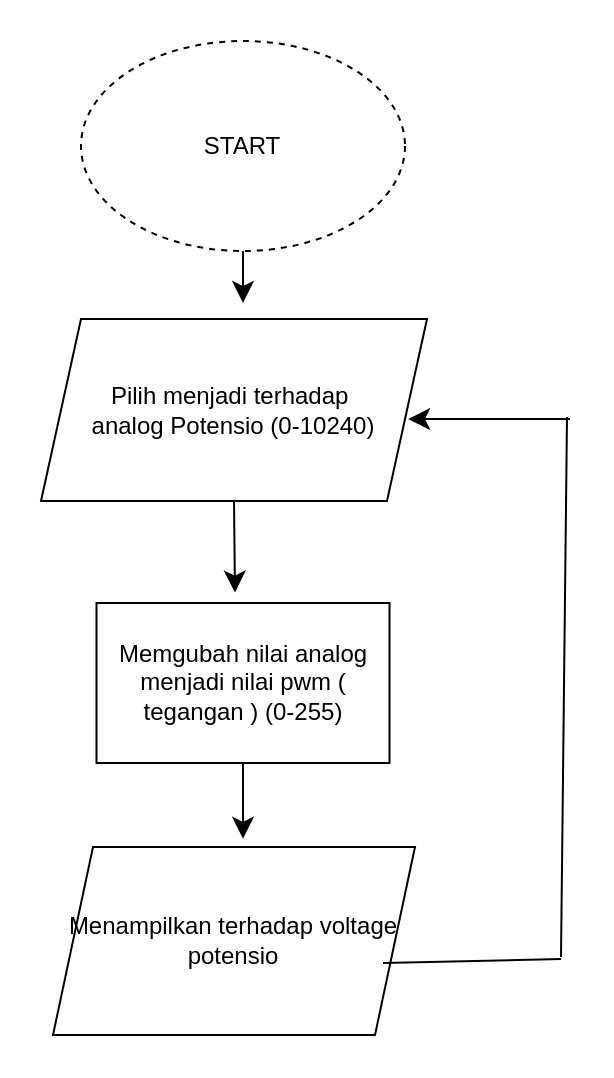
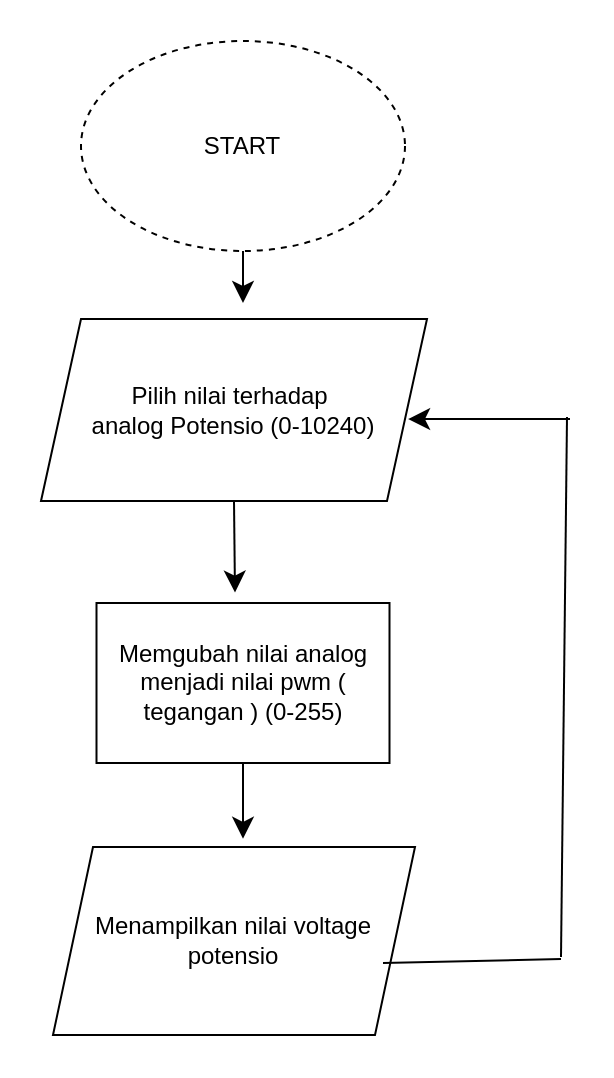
node "Pilih menjadi terhadap analog Potensio (0-10240)": label "Pilih menjadi terhadap analog Potensio (0-10240)" -> "Pilih nilai terhadap analog Potensio (0-10240)"
node "Menampilkan terhadap voltage potensio": label "Menampilkan terhadap voltage potensio" -> "Menampilkan nilai voltage potensio"
